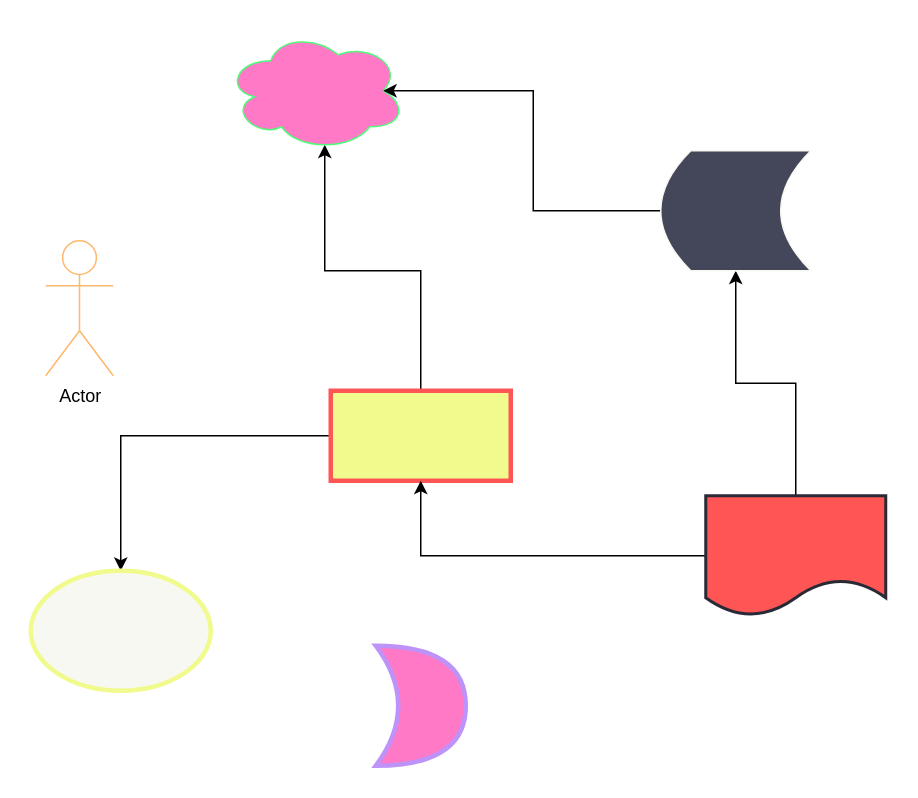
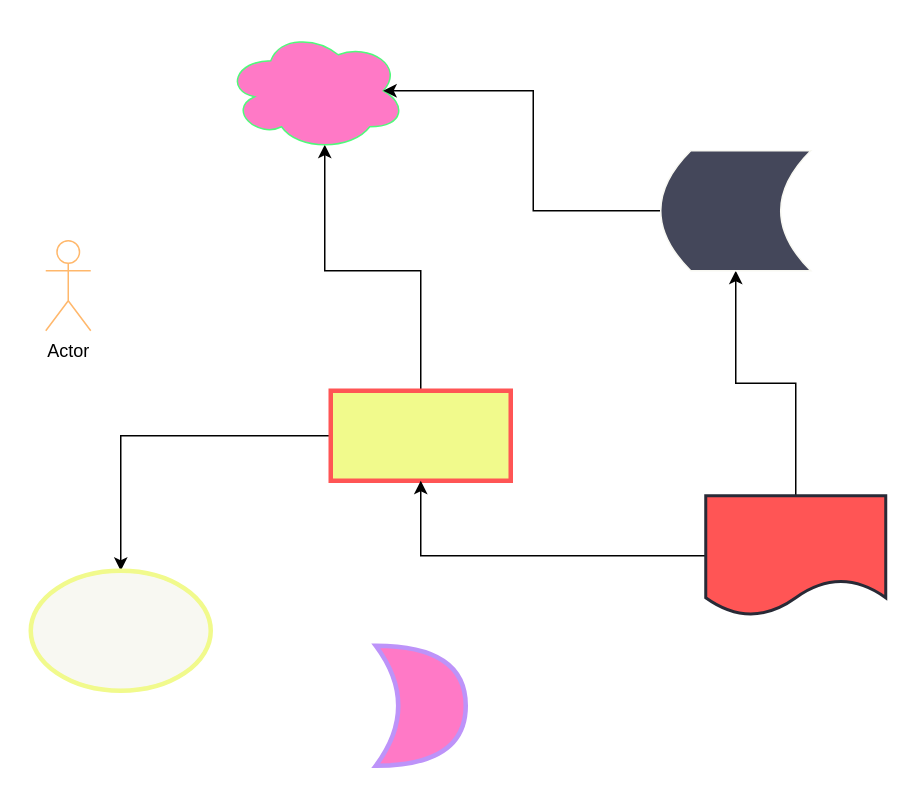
node "Actor": size 68x135 -> 45x90
